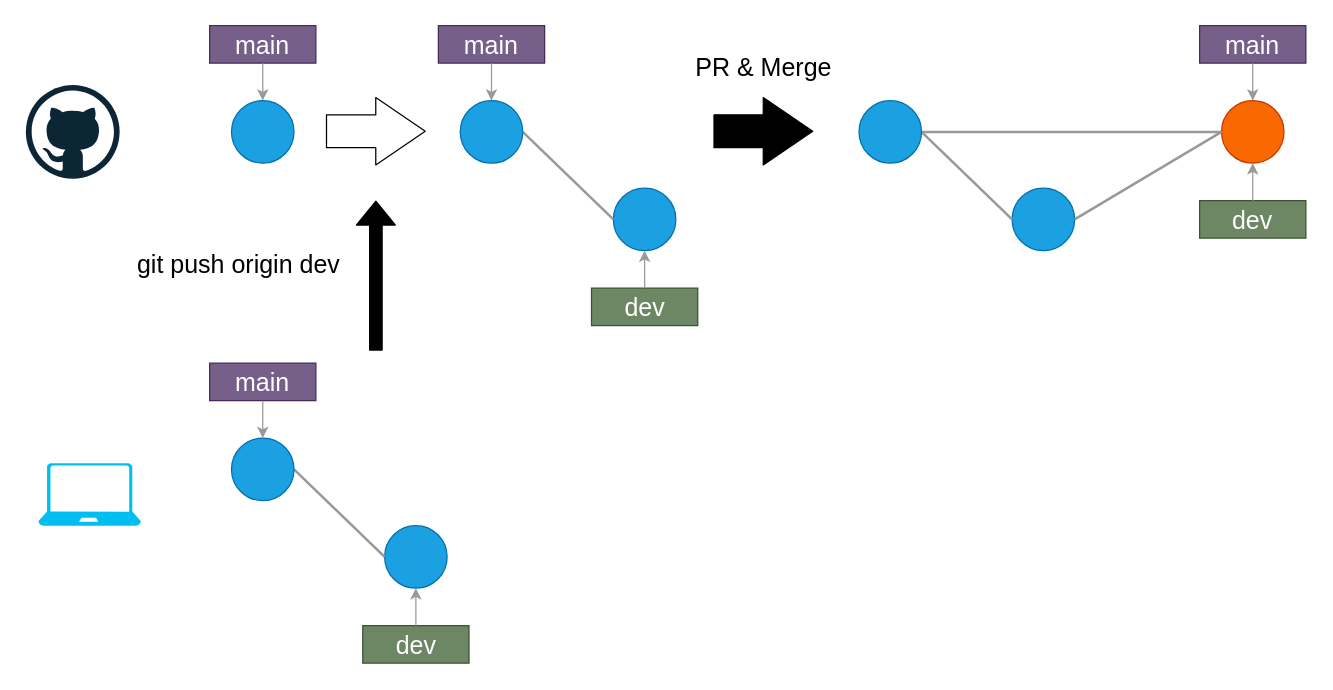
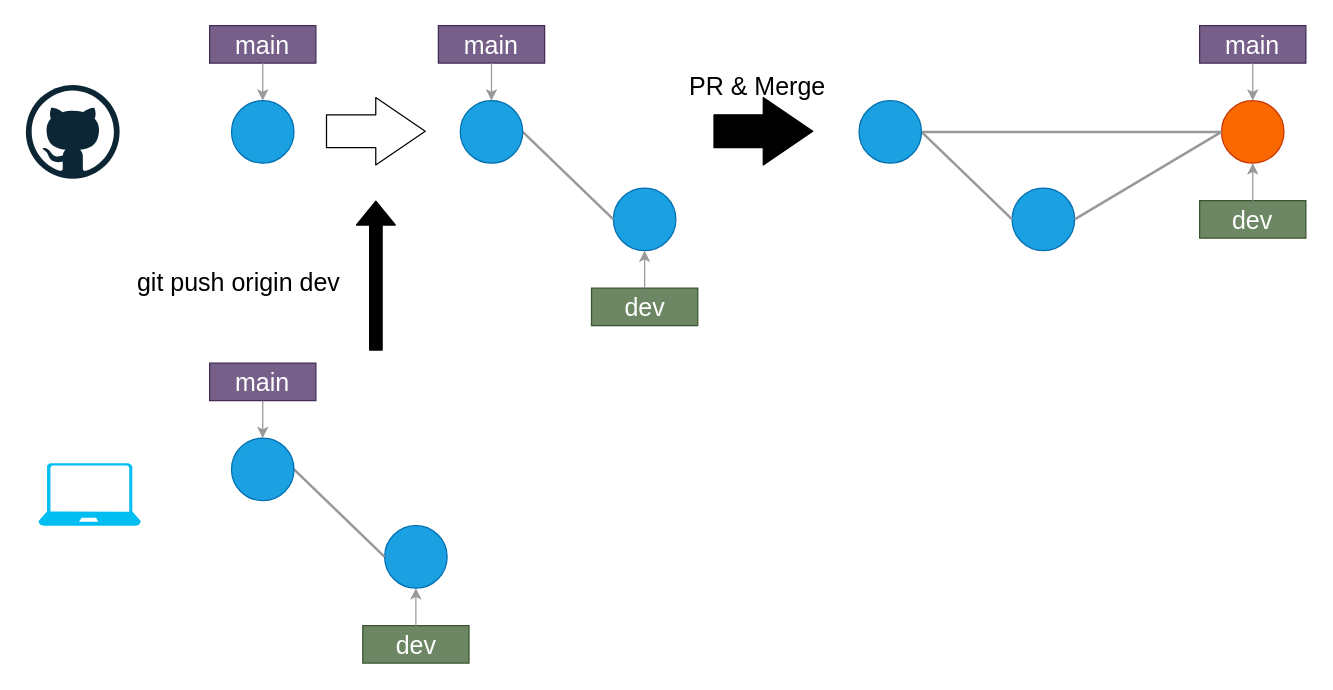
node "PR & Merge": moved (763, 66) -> (757, 85)
node "git push origin dev": moved (238, 263) -> (238, 282)
